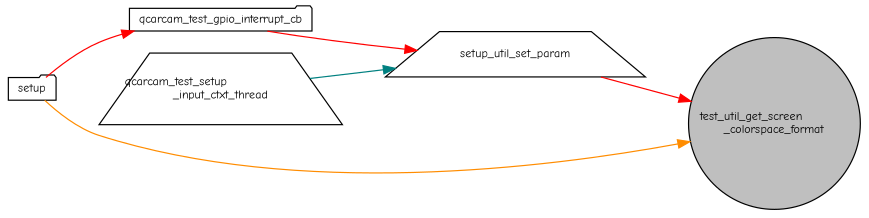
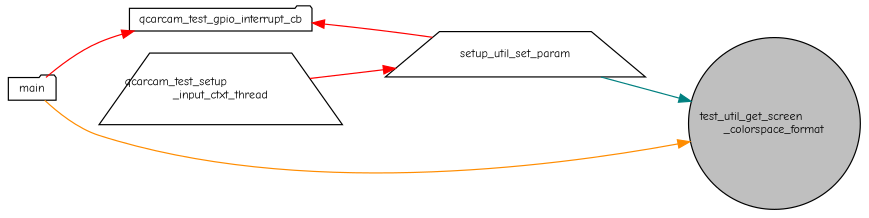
edge "qcarcam_test_gpio_interrupt_cb" -> "setup_util_set_param": reversed
edge "qcarcam_test_setup _input_ctxt_thread" -> "setup_util_set_param": color teal -> red
edge "setup_util_set_param" -> "test_util_get_screen _colorspace_format": color red -> teal
node "setup": label "setup" -> "main"
